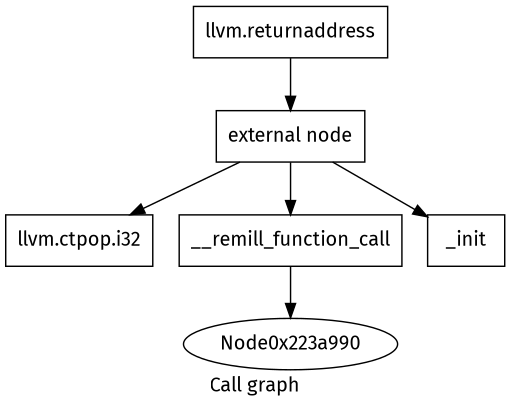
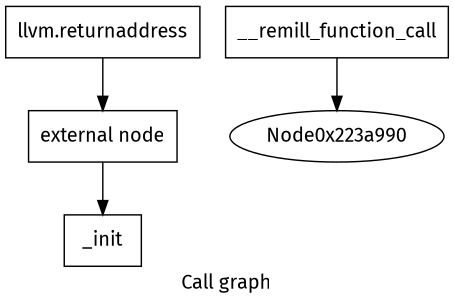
edge "external node" -> "__remill_function_call": removed
node "llvm.ctpop.i32": removed
